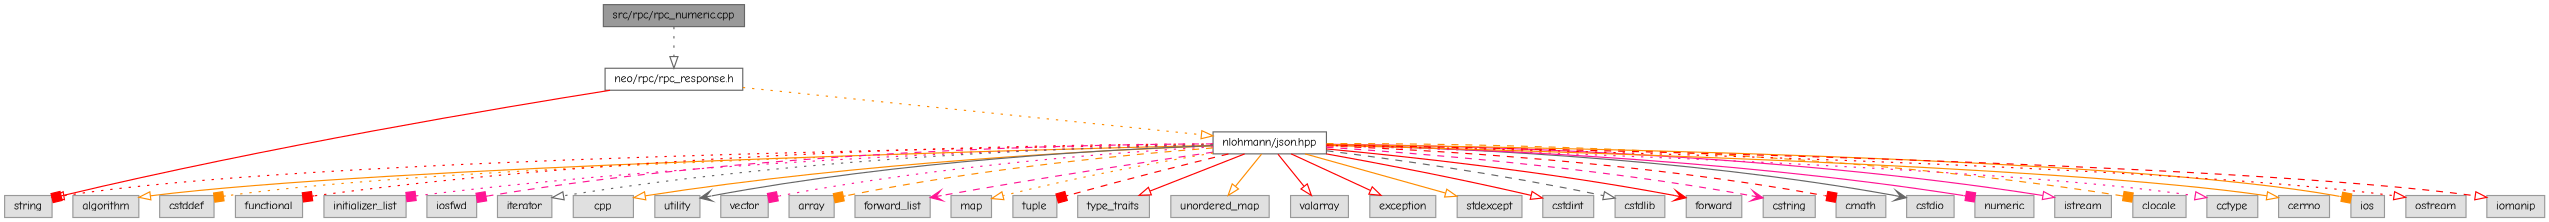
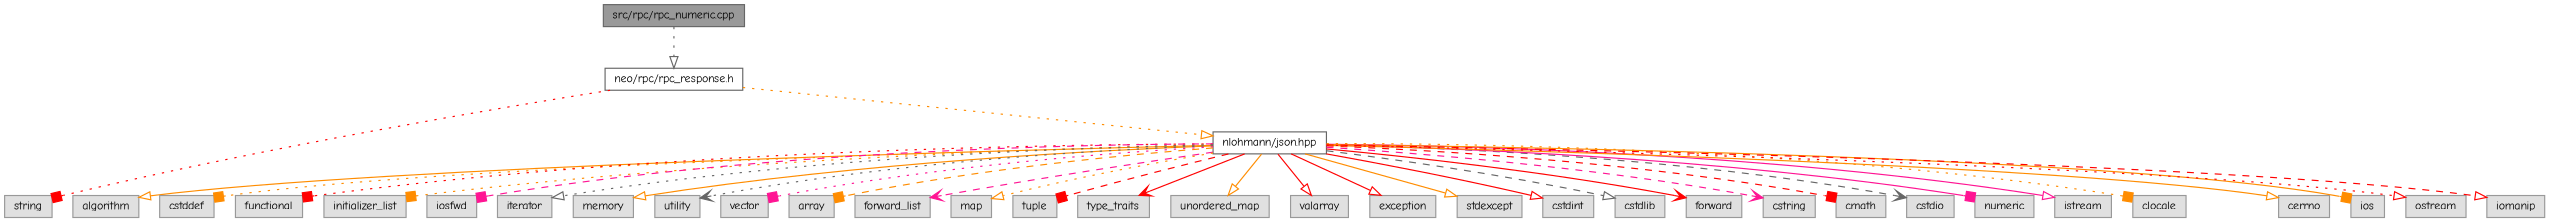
edge "neo/rpc/rpc_response.h" -> "string": style solid -> dotted
edge "nlohmann/json.hpp" -> "clocale": style dashed -> dotted
edge "nlohmann/json.hpp" -> "cstdio": style solid -> dashed
edge "nlohmann/json.hpp" -> "initializer_list": color deeppink -> darkorange
edge "nlohmann/json.hpp" -> "string": removed
edge "nlohmann/json.hpp" -> "utility": style solid -> dotted
edge "nlohmann/json.hpp" -> "type_traits": arrowhead onormal -> vee
node "cpp": label "cpp" -> "memory"
node "cctype": removed
